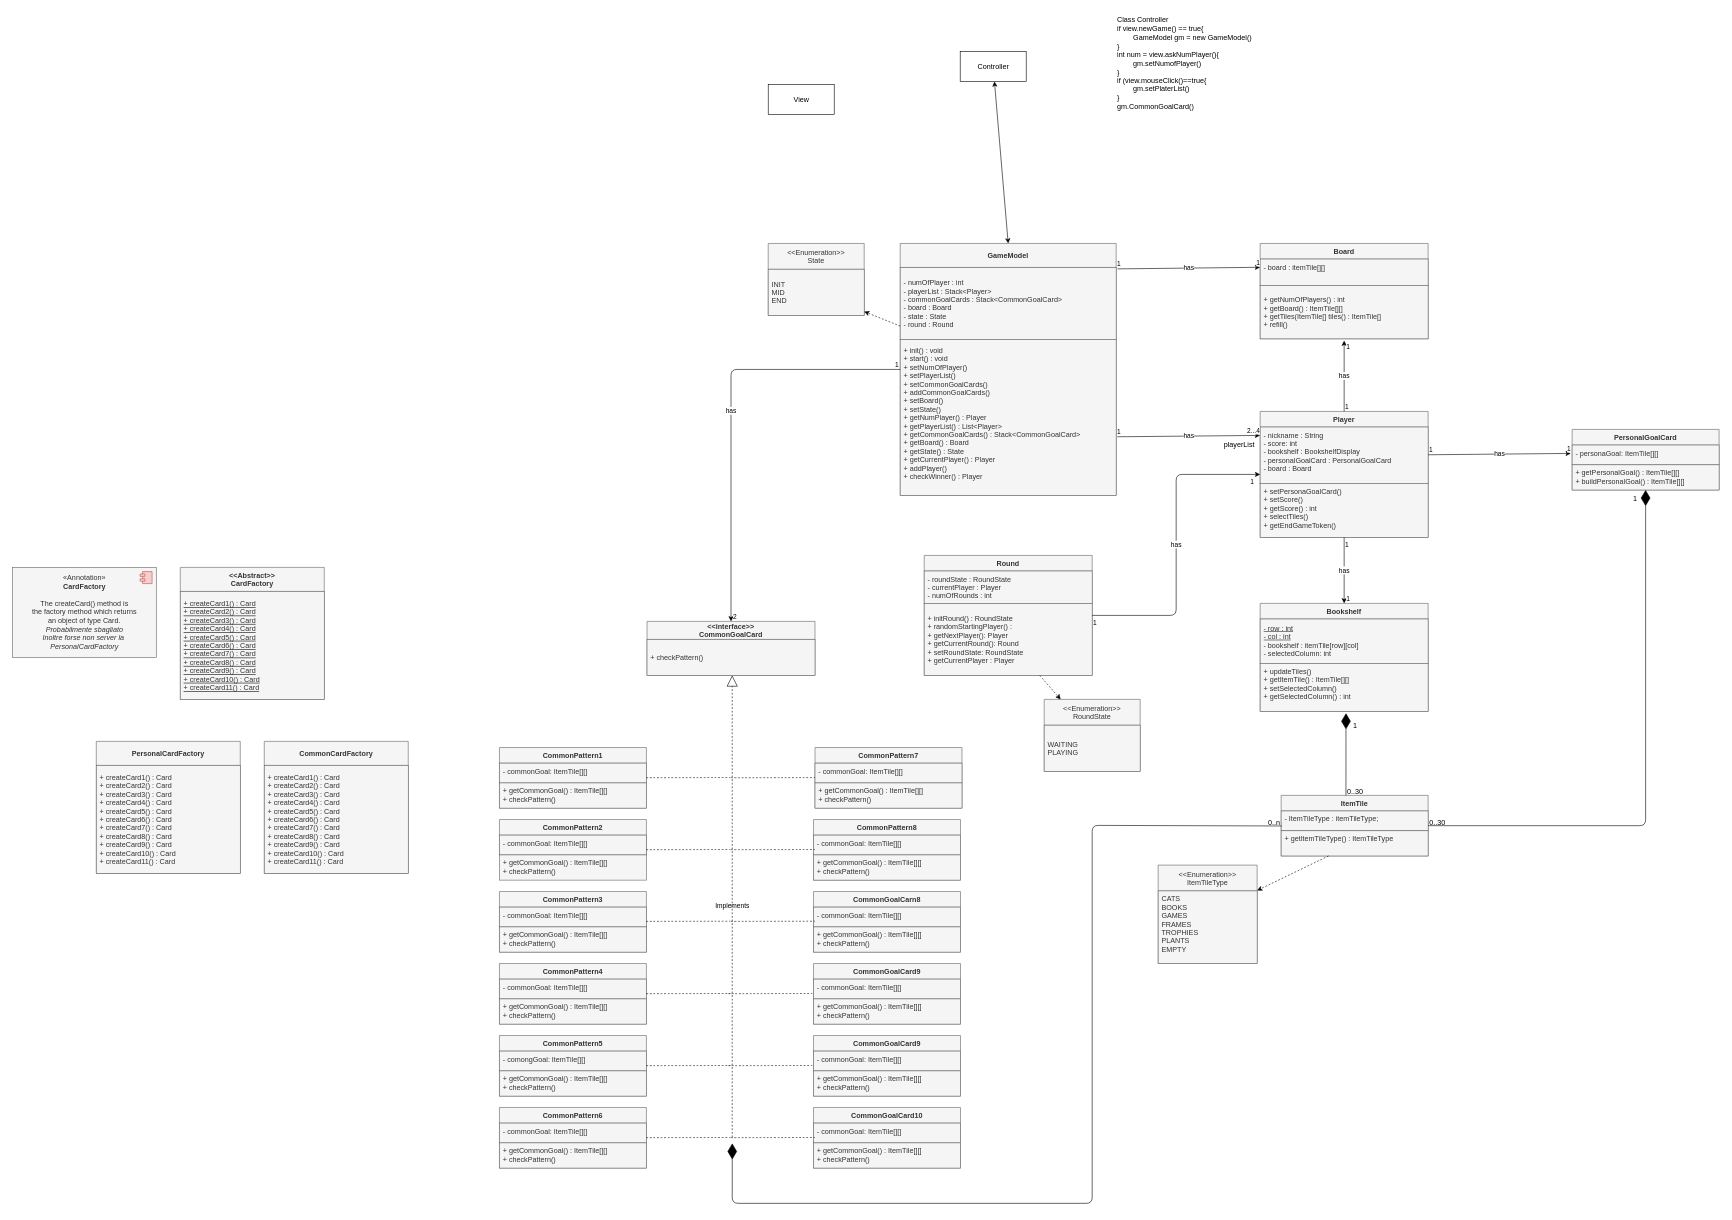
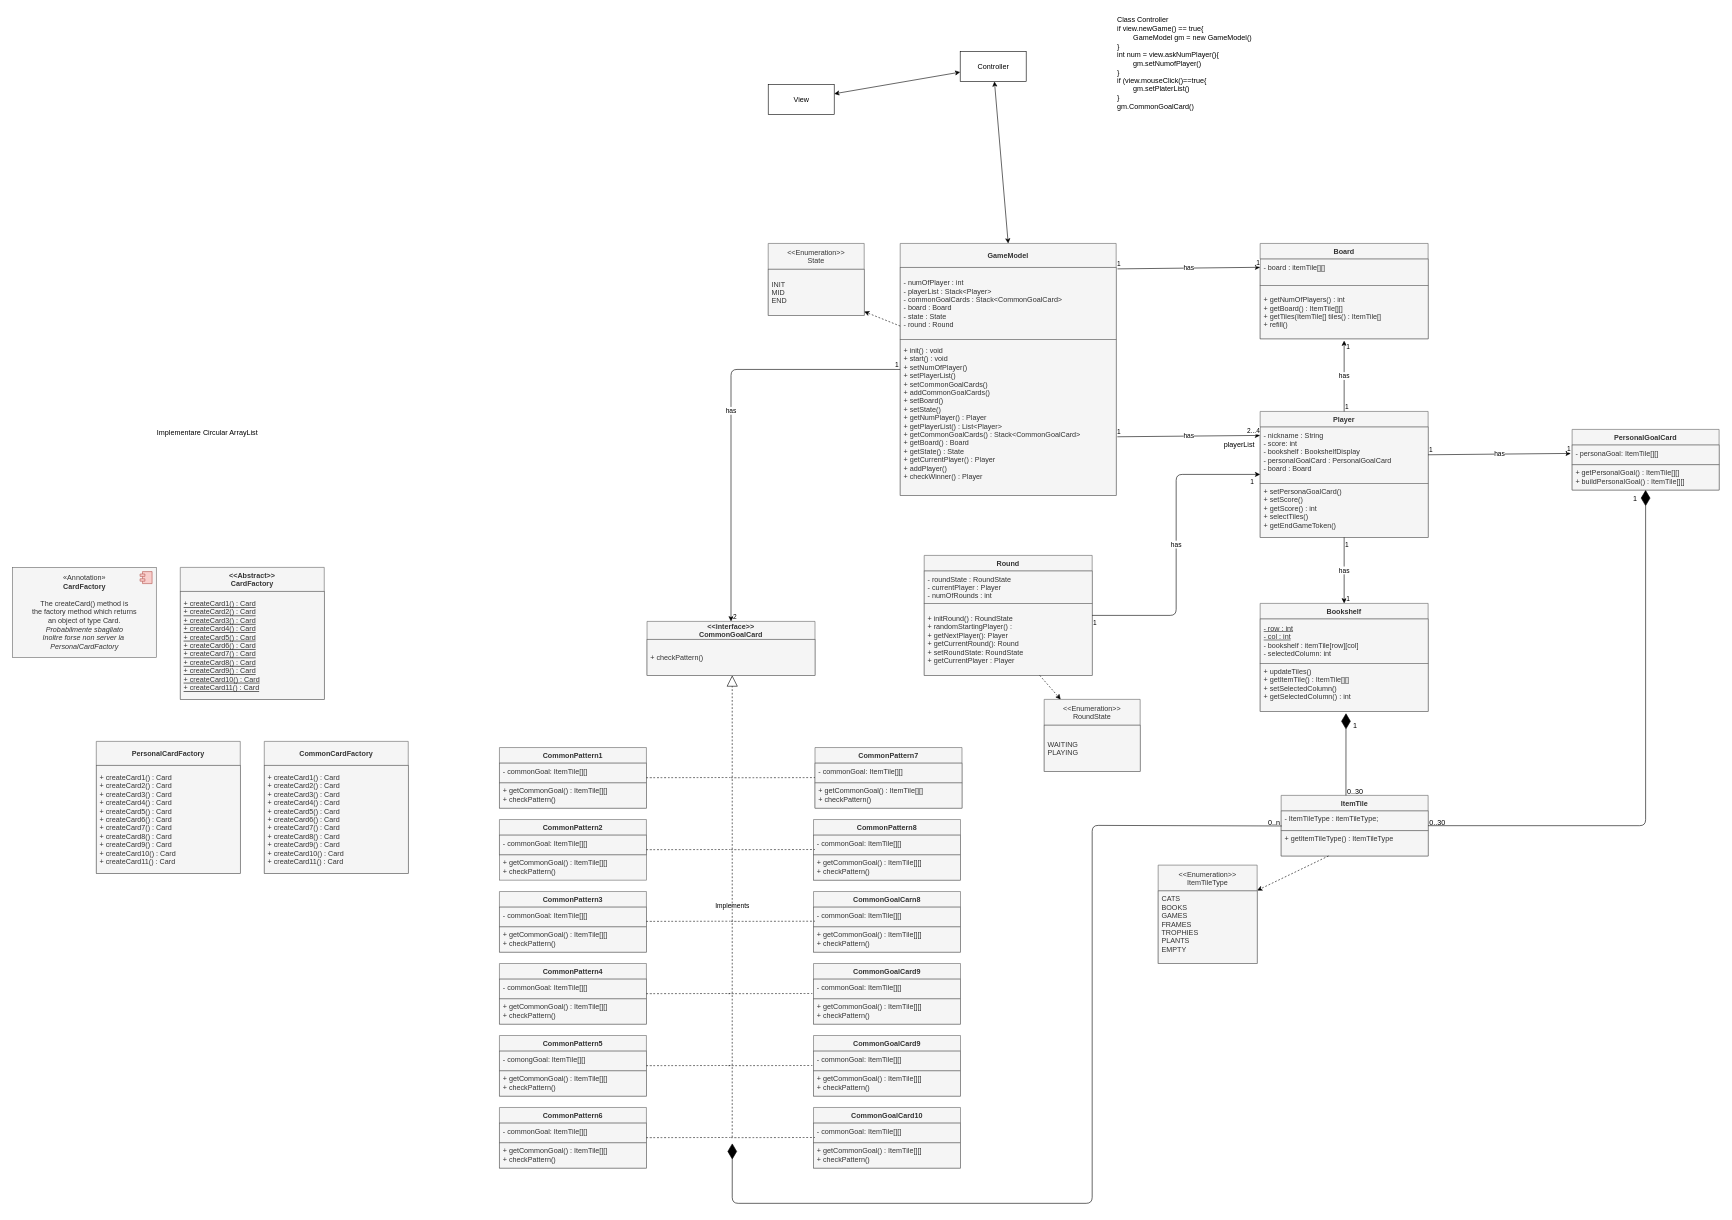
edge "Controller" -- "View": added
node "Implementare Circular ArrayList": added
